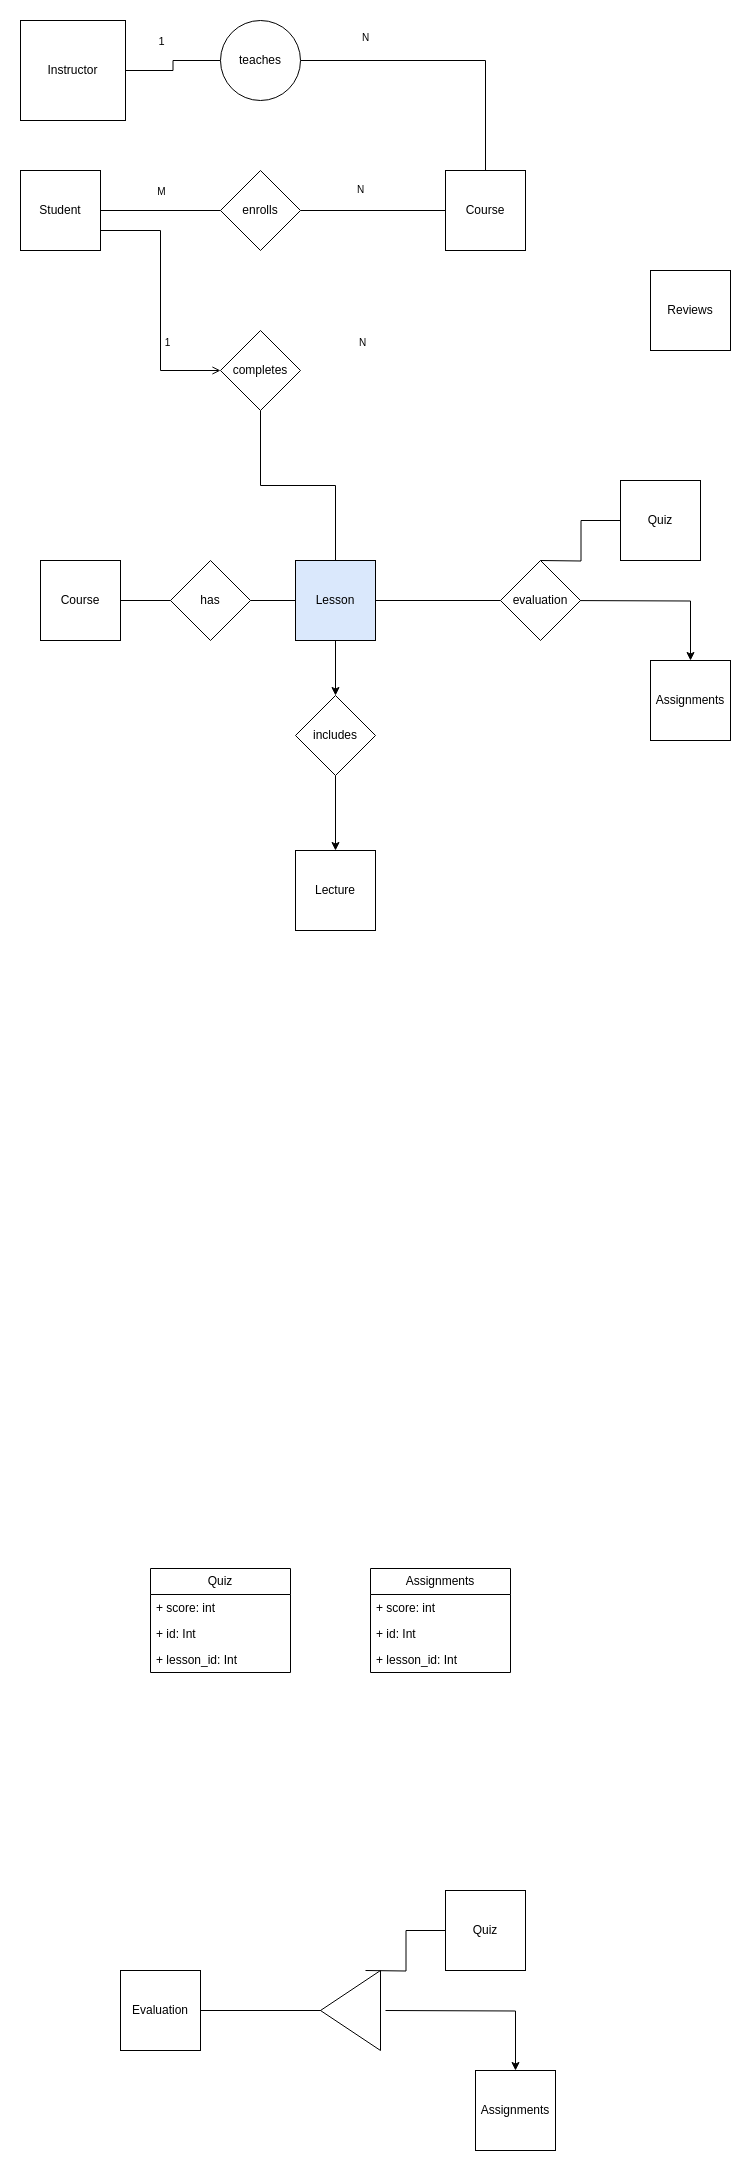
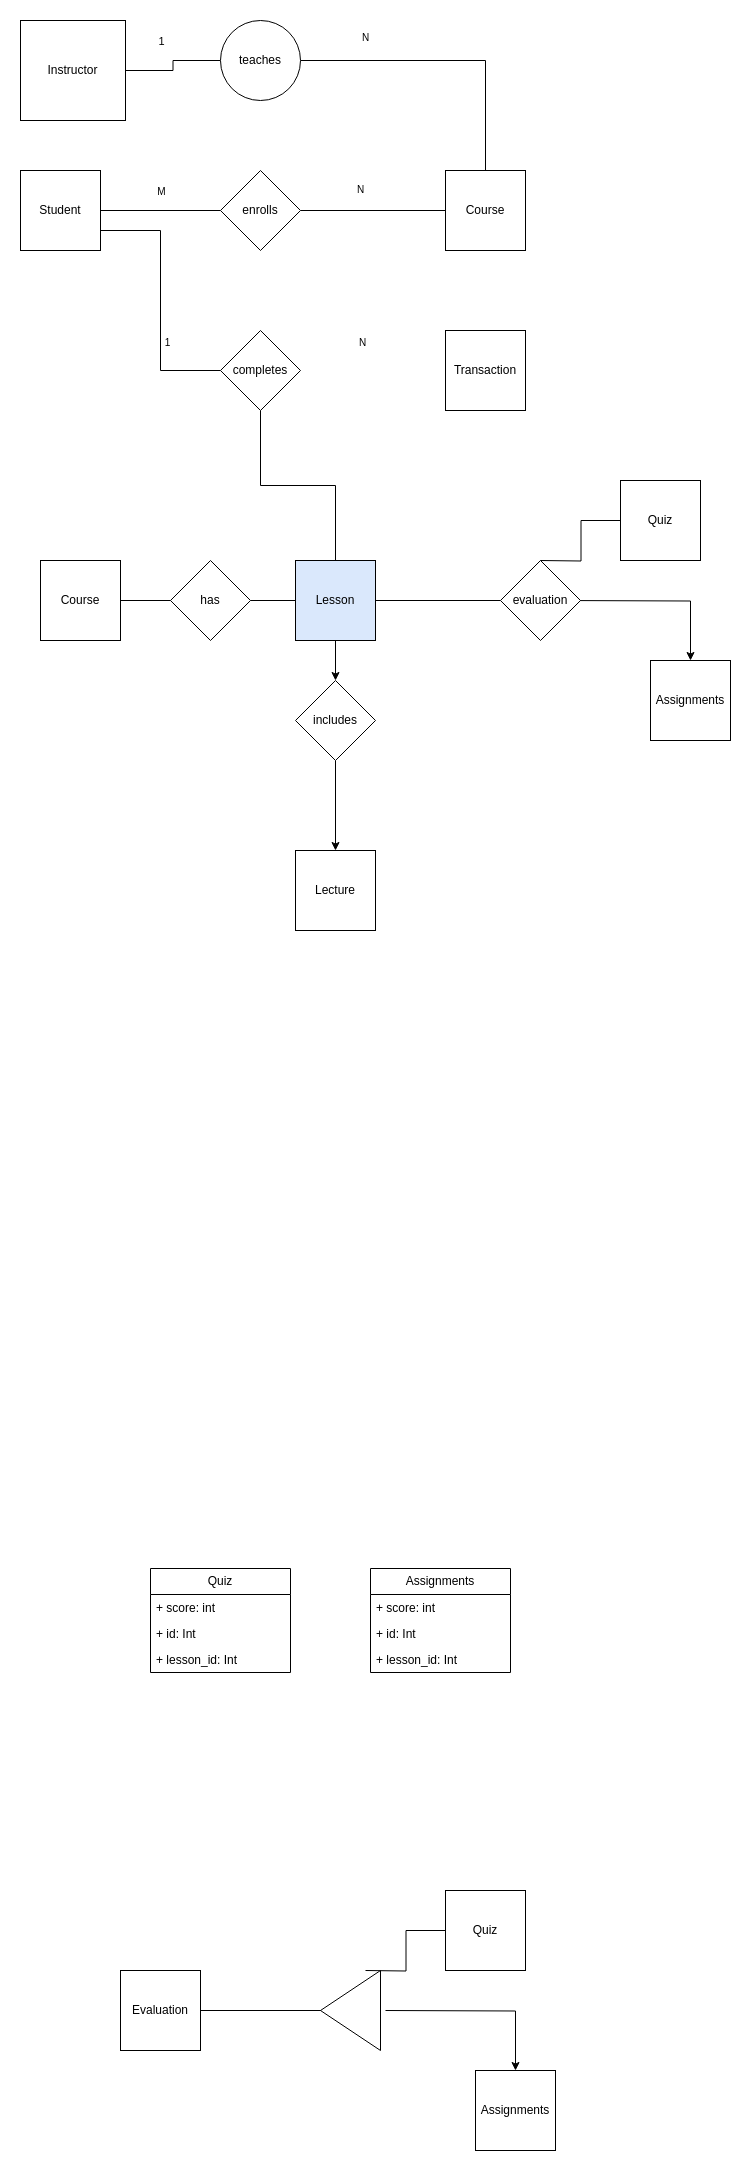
node "Reviews": removed
edge "Student" -> "completes": arrowhead open -> none
node "Transaction": added
node "includes": moved (336, 736) -> (336, 721)
